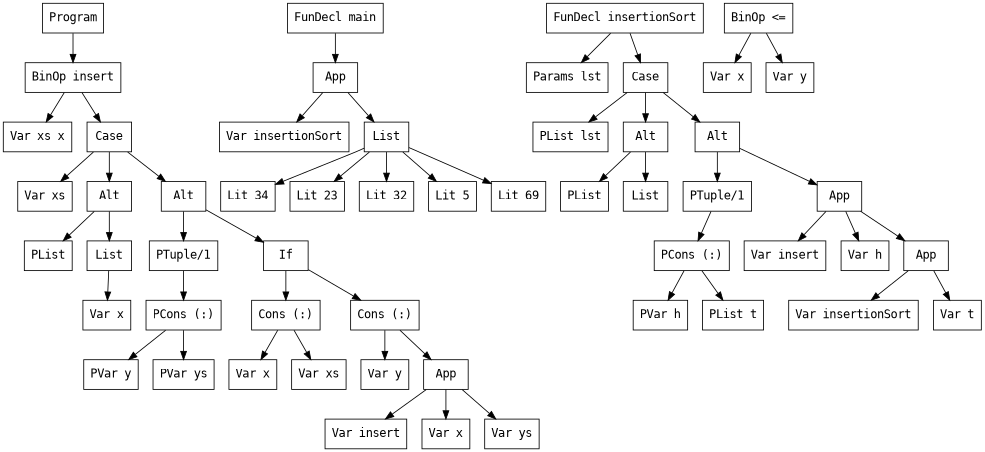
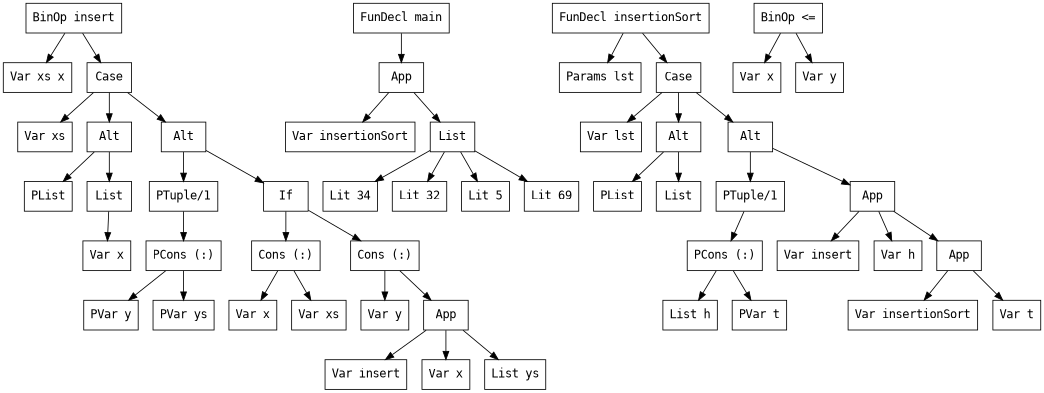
node "Program": removed
node "PList lst": label "PList lst" -> "Var lst"
node "Lit 23": removed
node "PVar h": label "PVar h" -> "List h"
node "PList t": label "PList t" -> "PVar t"
node "Var ys": label "Var ys" -> "List ys"
